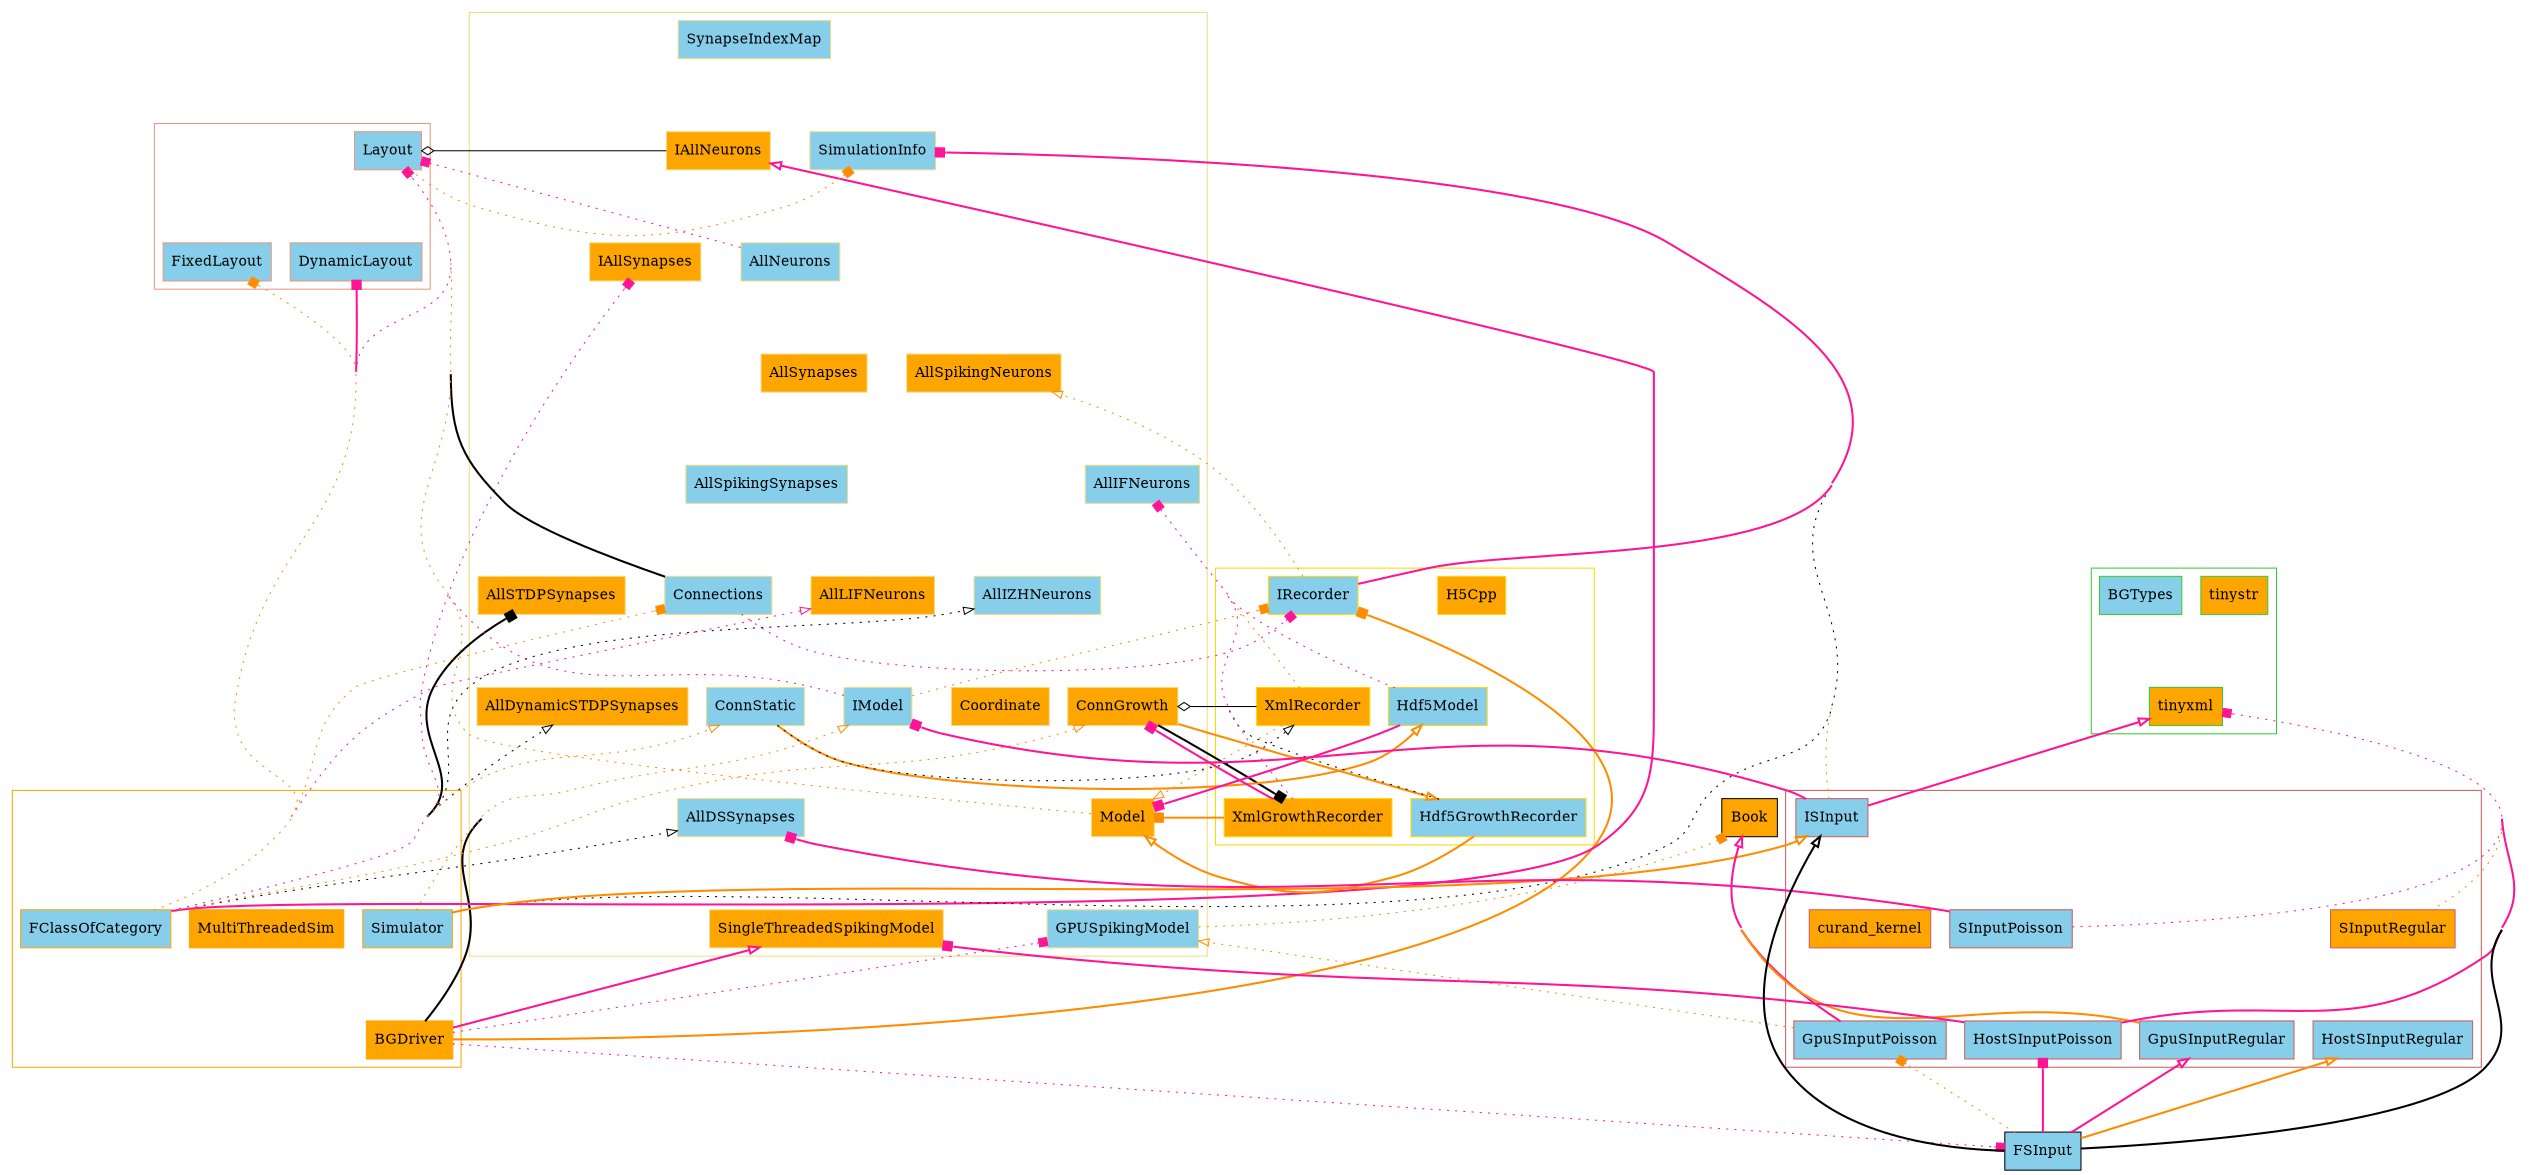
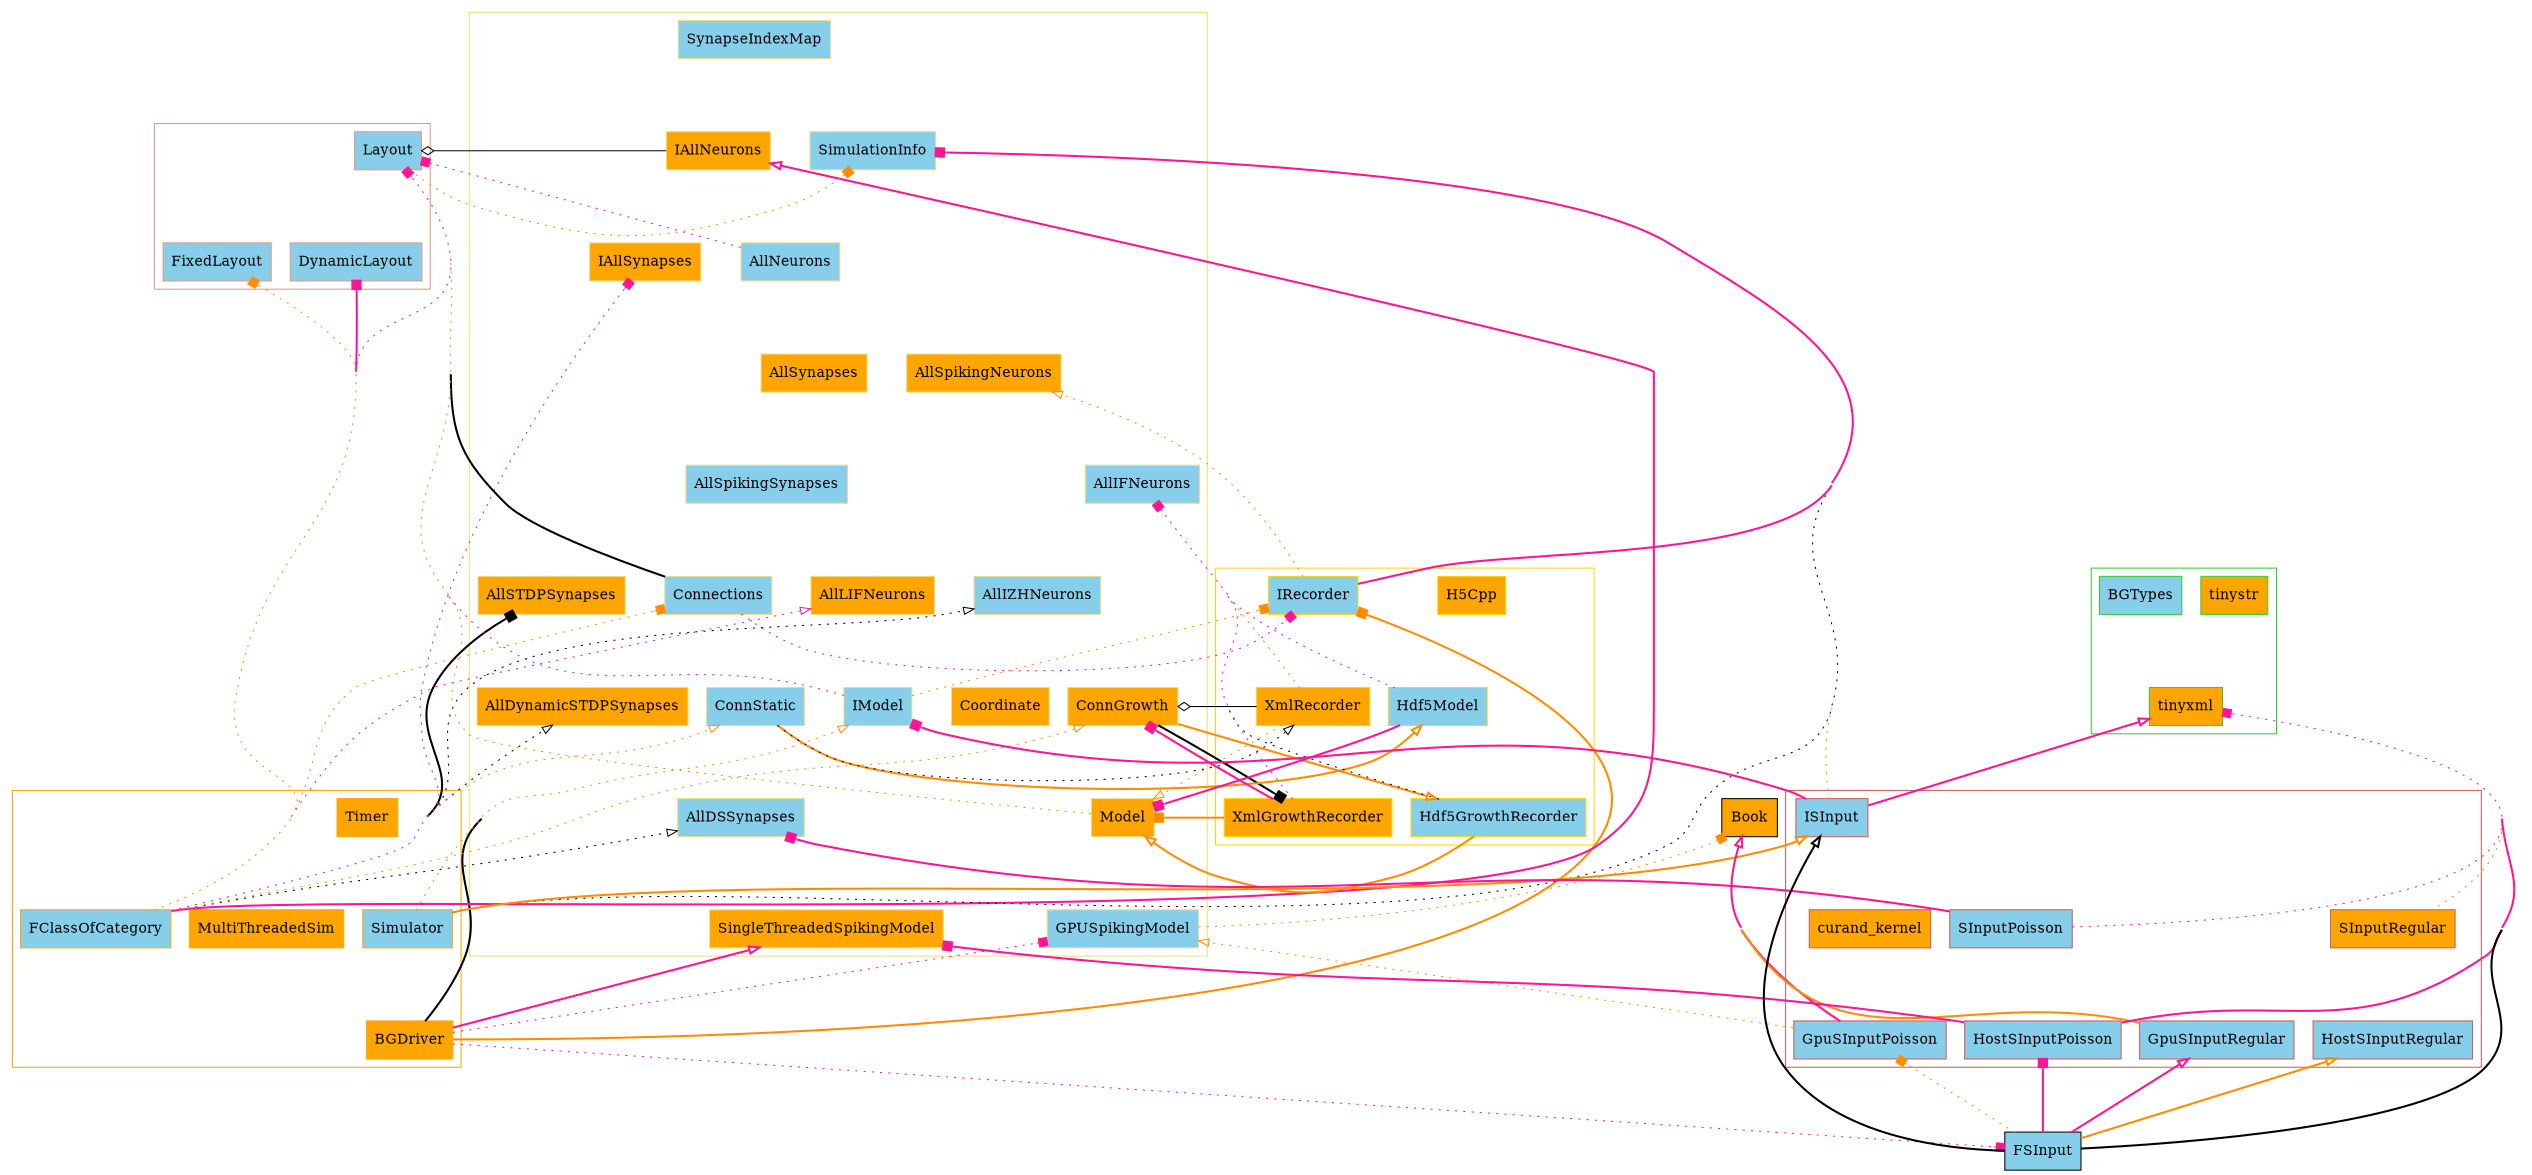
node "Timer": added
